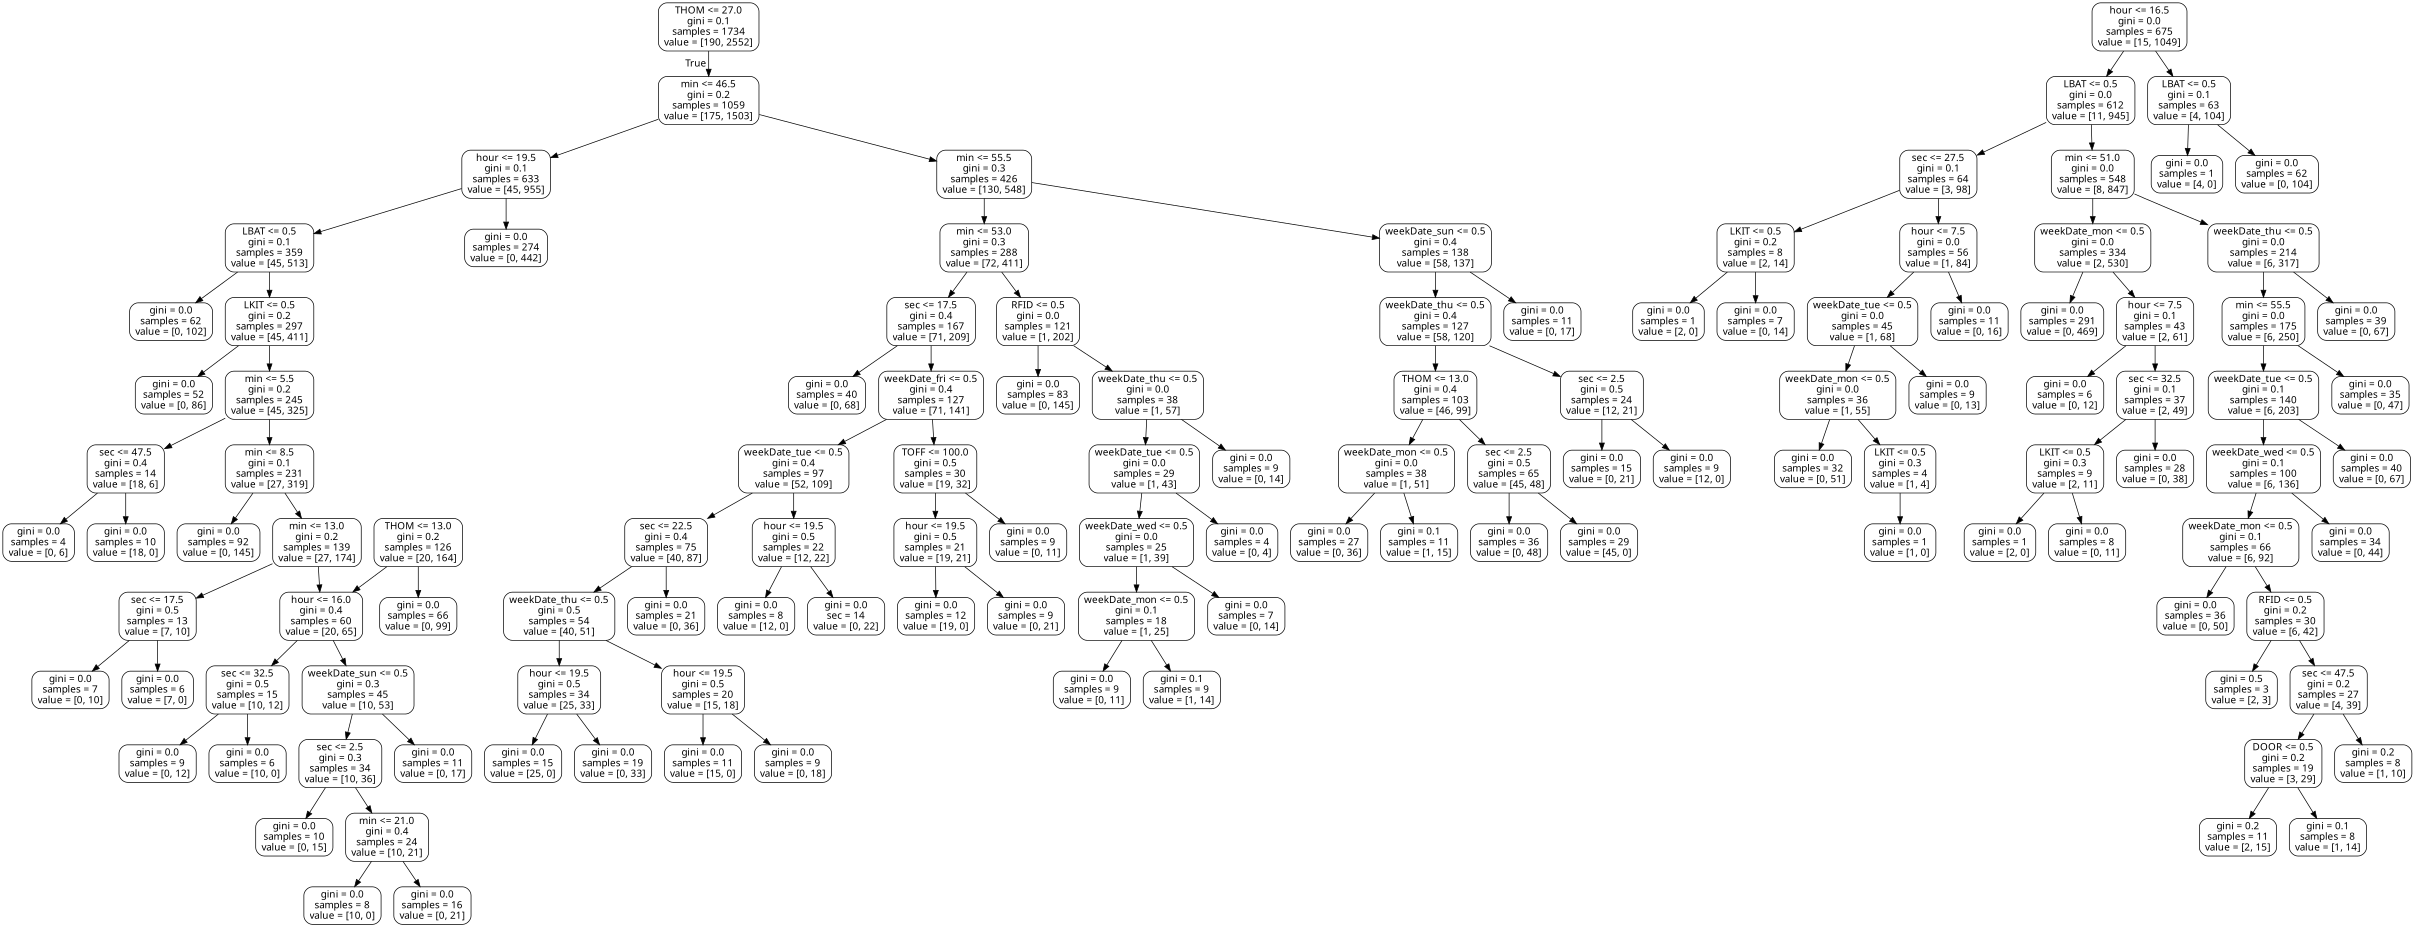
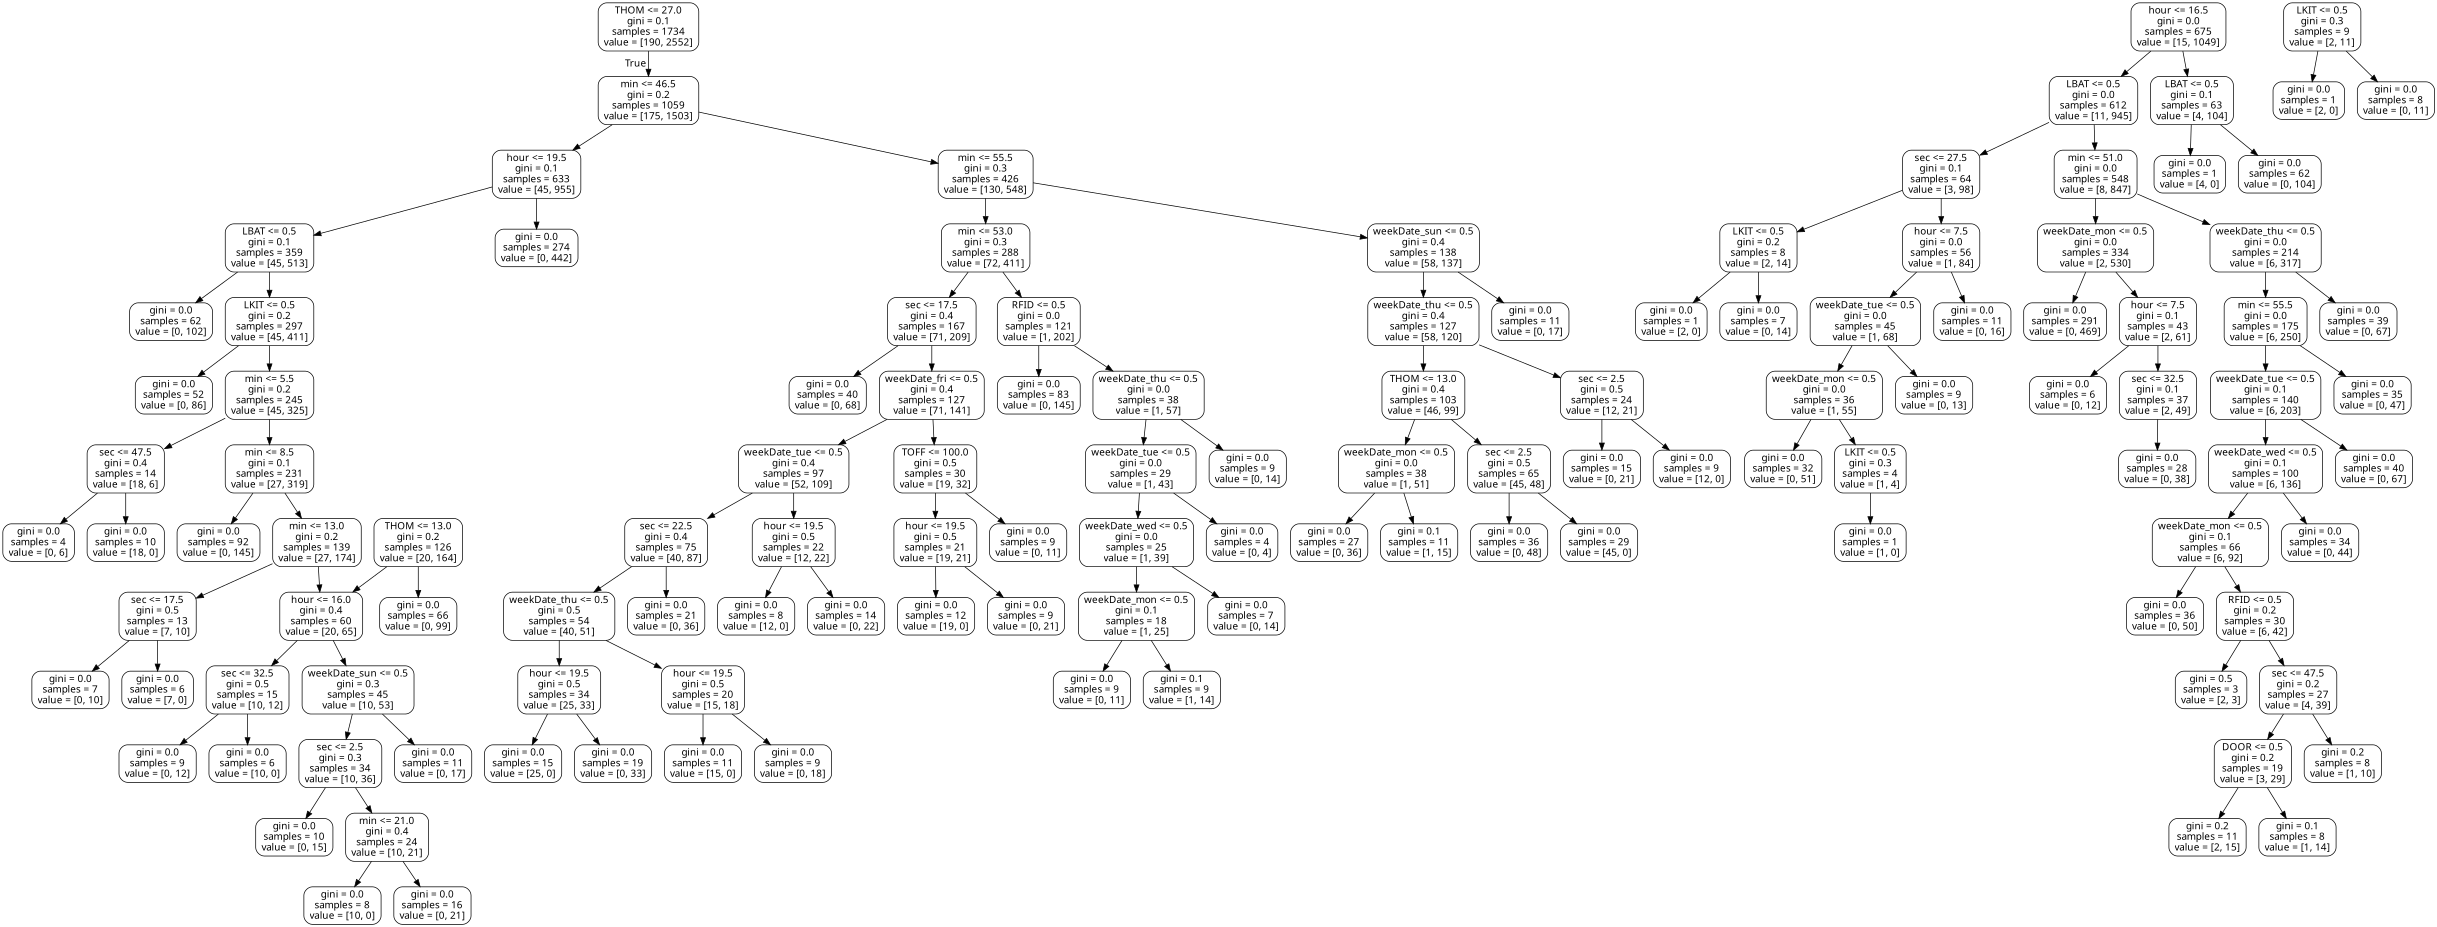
edge "sec <= 32.5 gini = 0.1 samples = 37 value = [2, 49]" -> "LKIT <= 0.5 gini = 0.3 samples = 9 value = [2, 11]": removed
node "gini = 0.0 sec = 14 value = [0, 22]": label "gini = 0.0 sec = 14 value = [0, 22]" -> "gini = 0.0 samples = 14 value = [0, 22]"
